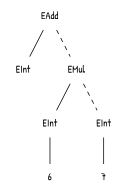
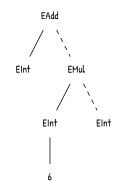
node "7": removed
